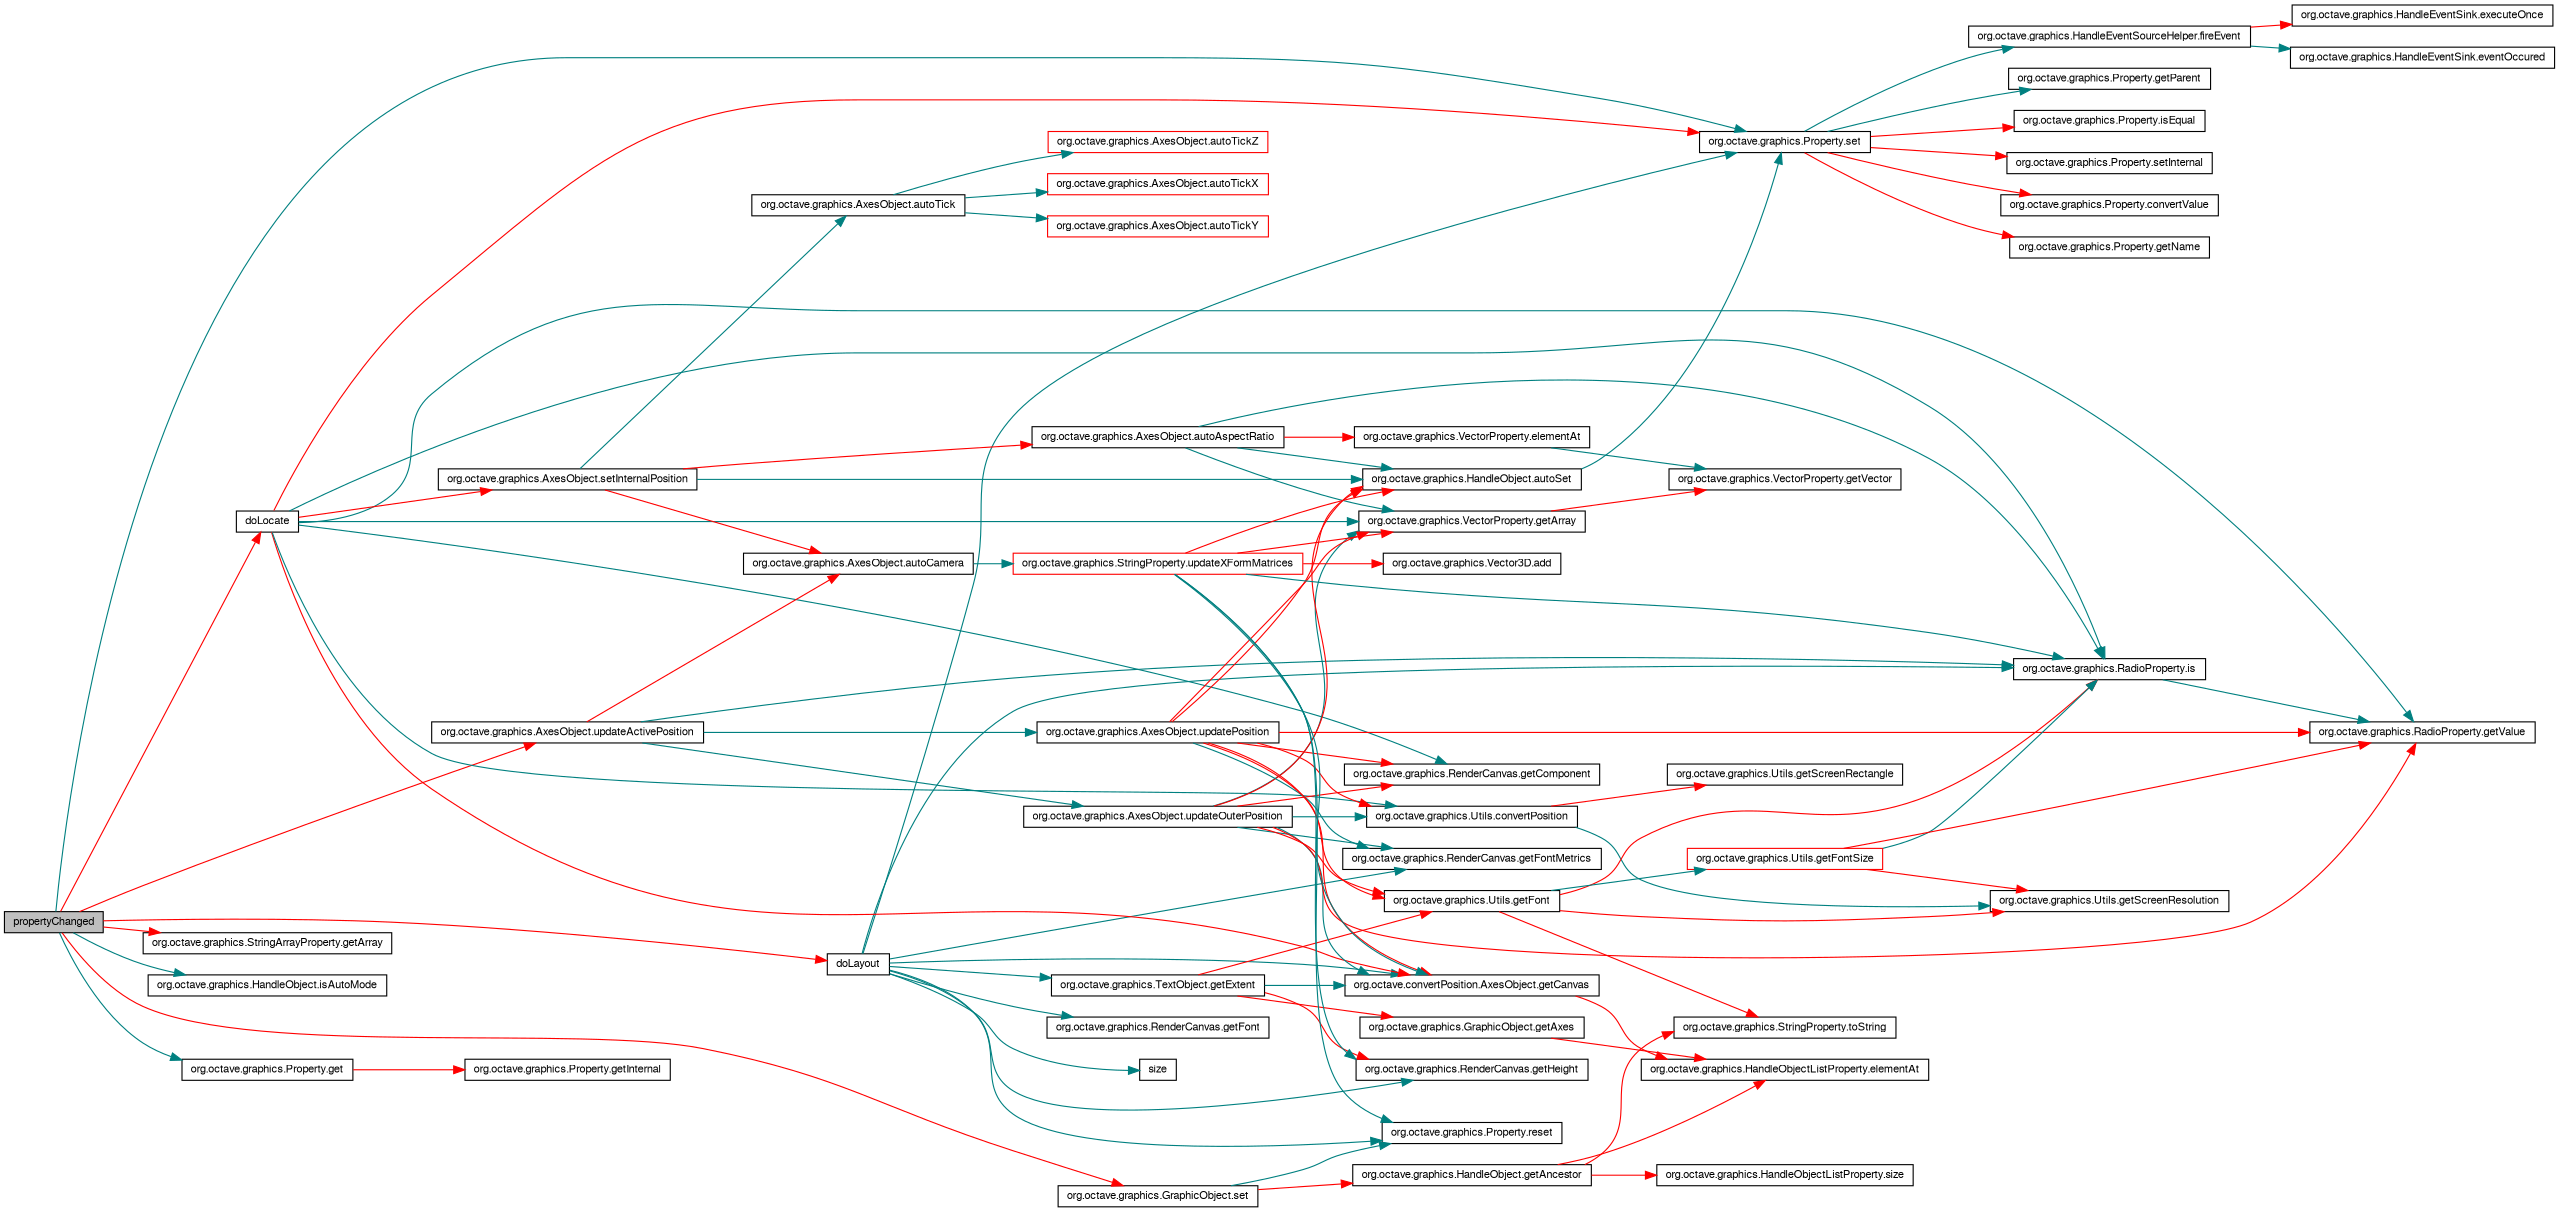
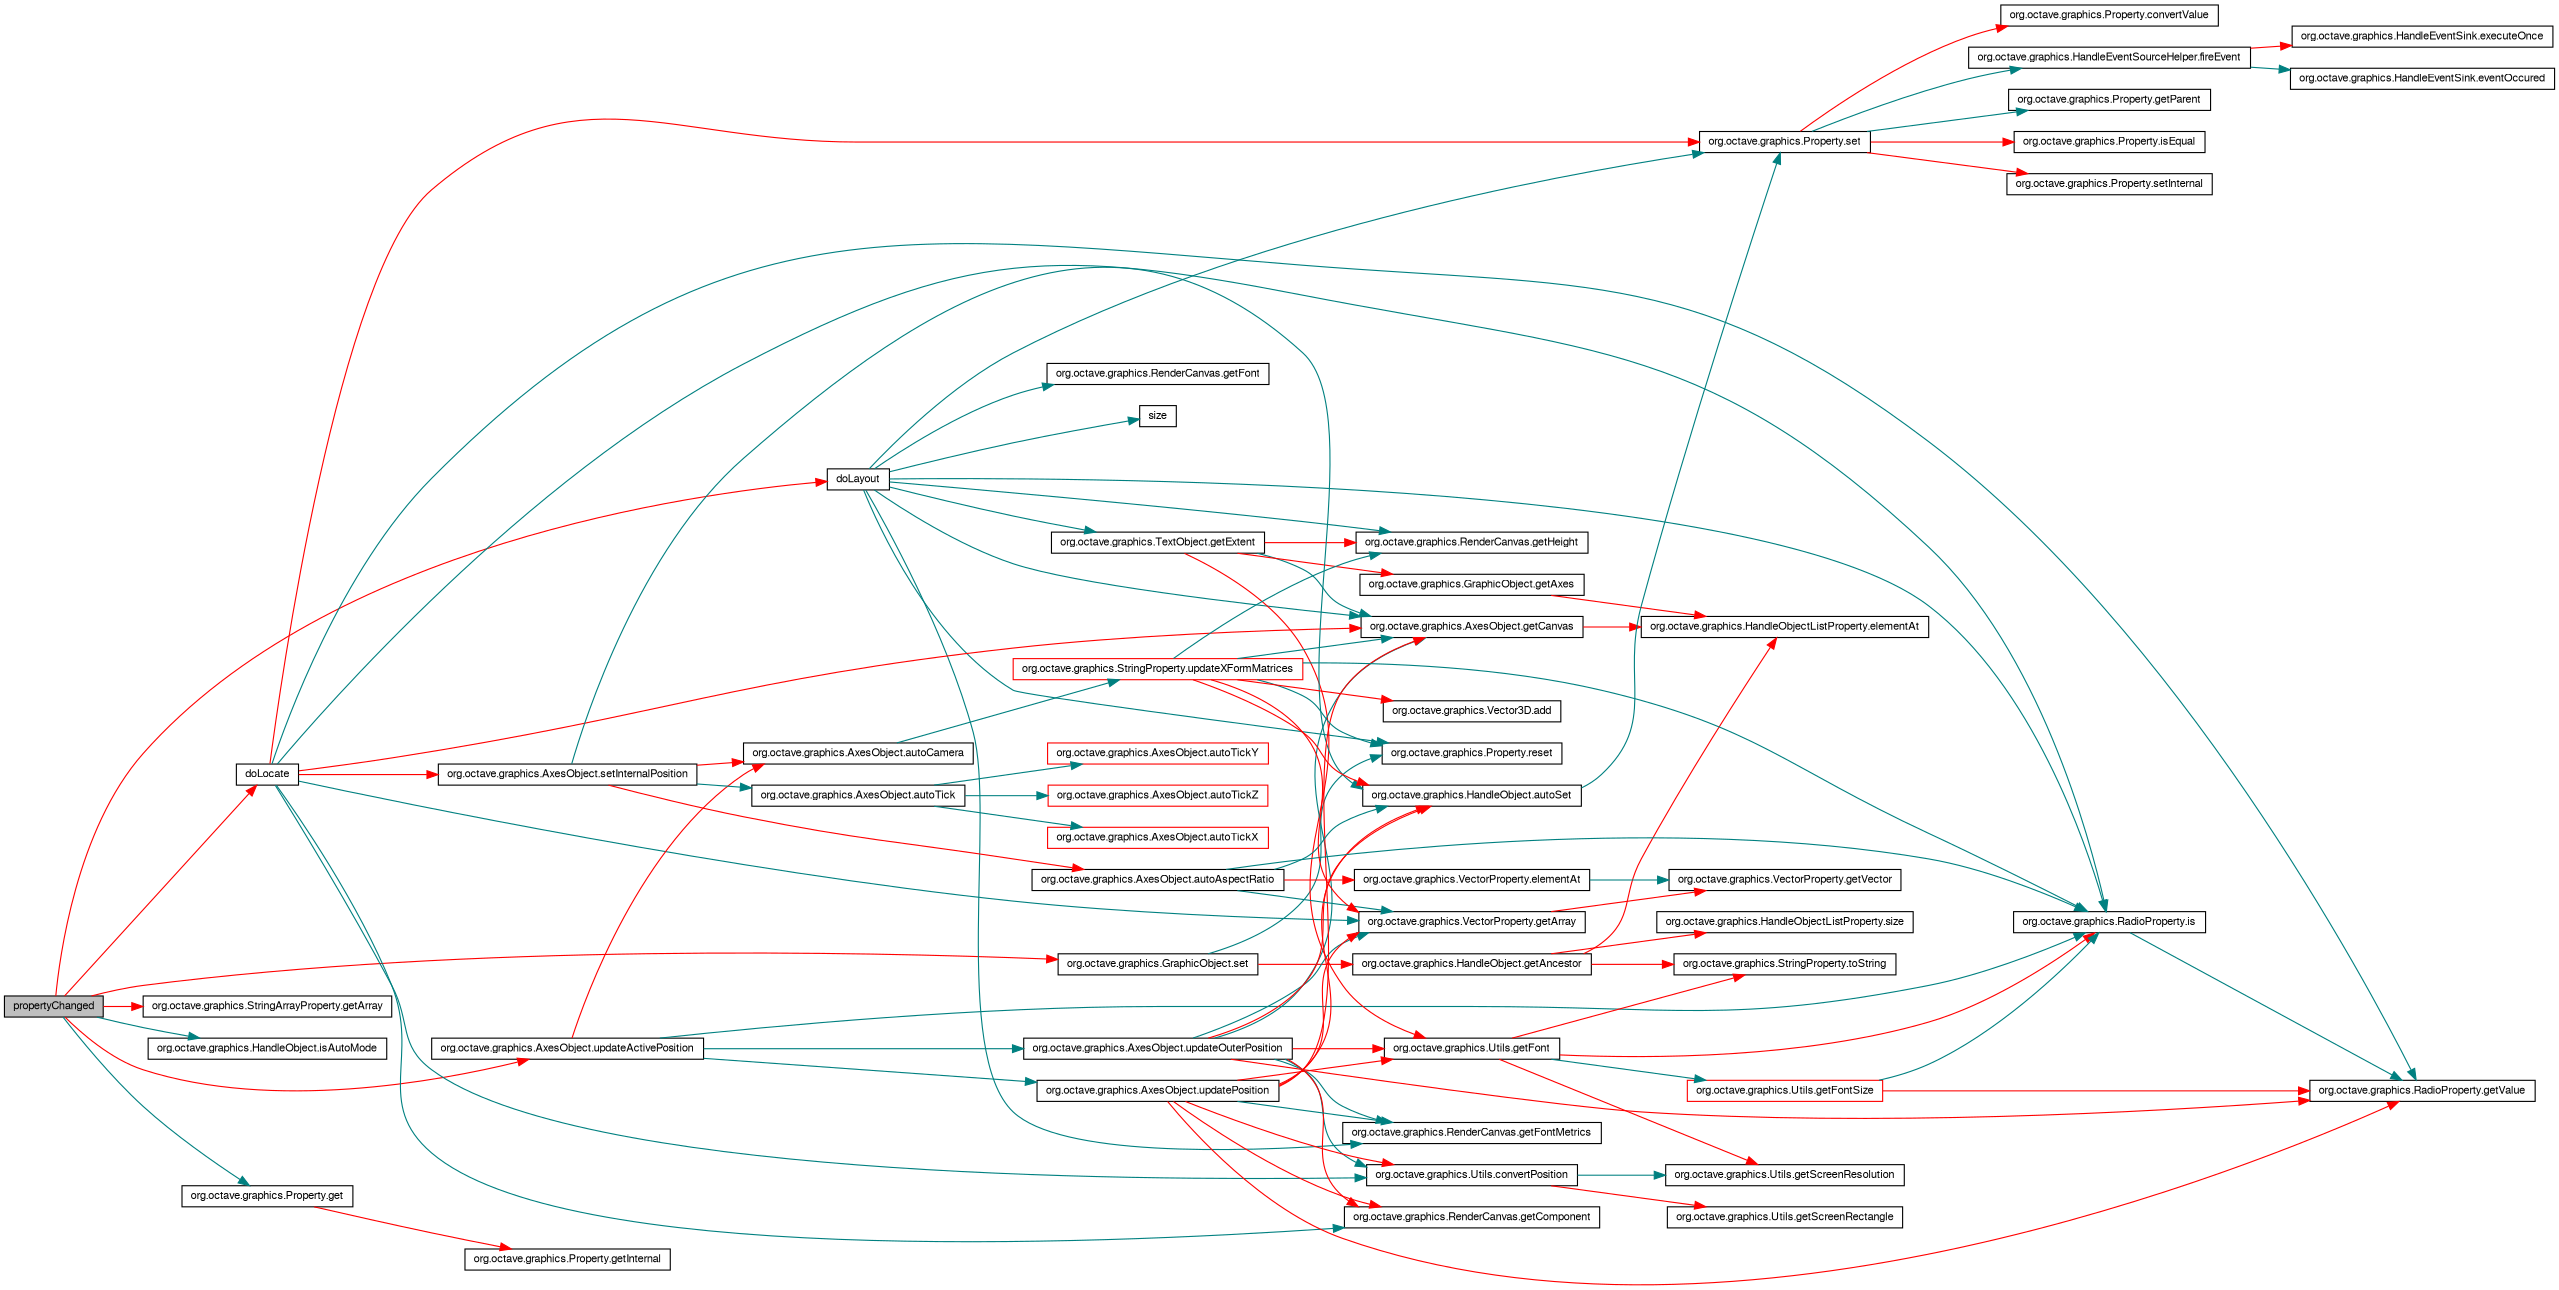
edge "propertyChanged" -> "org.octave.graphics.Property.set": removed
node "org.octave.graphics.Property.getName": removed
edge "org.octave.graphics.Utils.getFontSize" -> "org.octave.graphics.Utils.getScreenResolution": removed
node "org.octave.convertPosition.AxesObject.getCanvas": label "org.octave.convertPosition.AxesObject.getCanvas" -> "org.octave.graphics.AxesObject.getCanvas"
